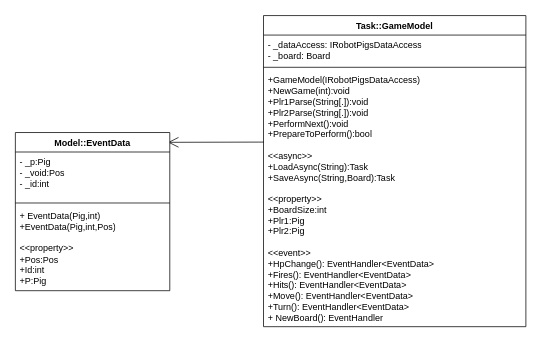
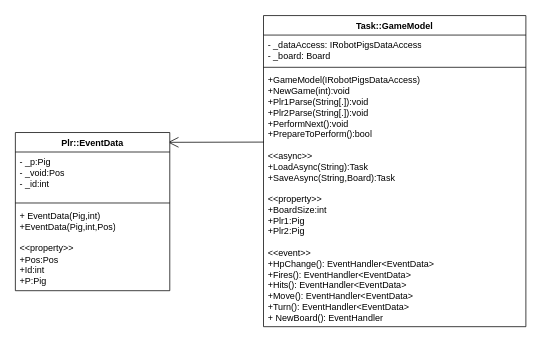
node "Model::EventData": label "Model::EventData" -> "Plr::EventData"
